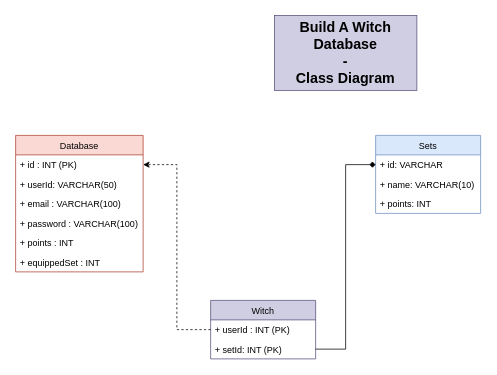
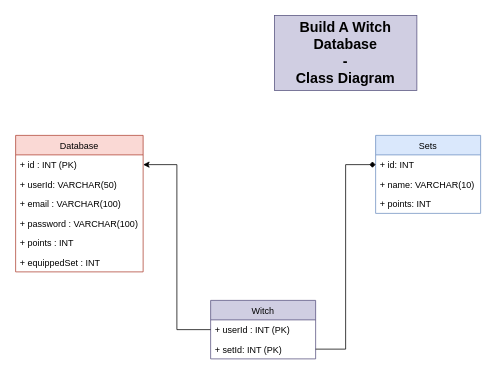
node "+ id: VARCHAR": label "+ id: VARCHAR" -> "+ id: INT"
edge "+ userId : INT (PK)" -> "+ id : INT (PK)": style dashed -> solid
